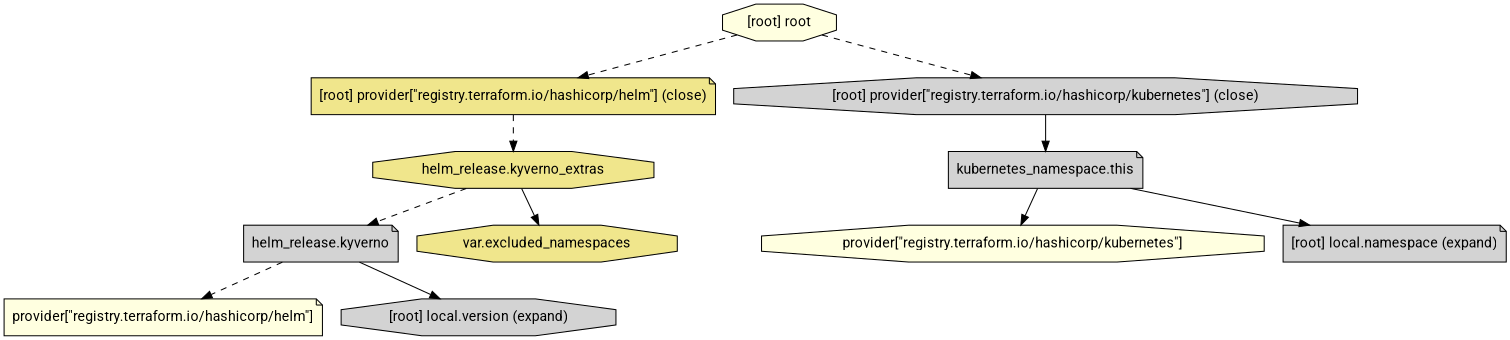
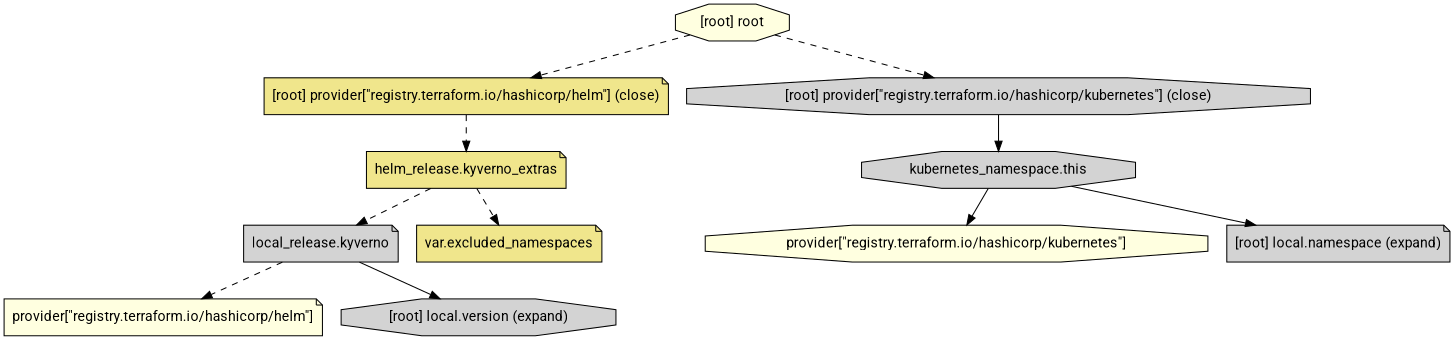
node "helm_release.kyverno_extras": shape octagon -> note
node "kubernetes_namespace.this": shape note -> octagon
edge "helm_release.kyverno_extras" -> "var.excluded_namespaces": style solid -> dashed
node "helm_release.kyverno": label "helm_release.kyverno" -> "local_release.kyverno"
node "var.excluded_namespaces": shape octagon -> note
